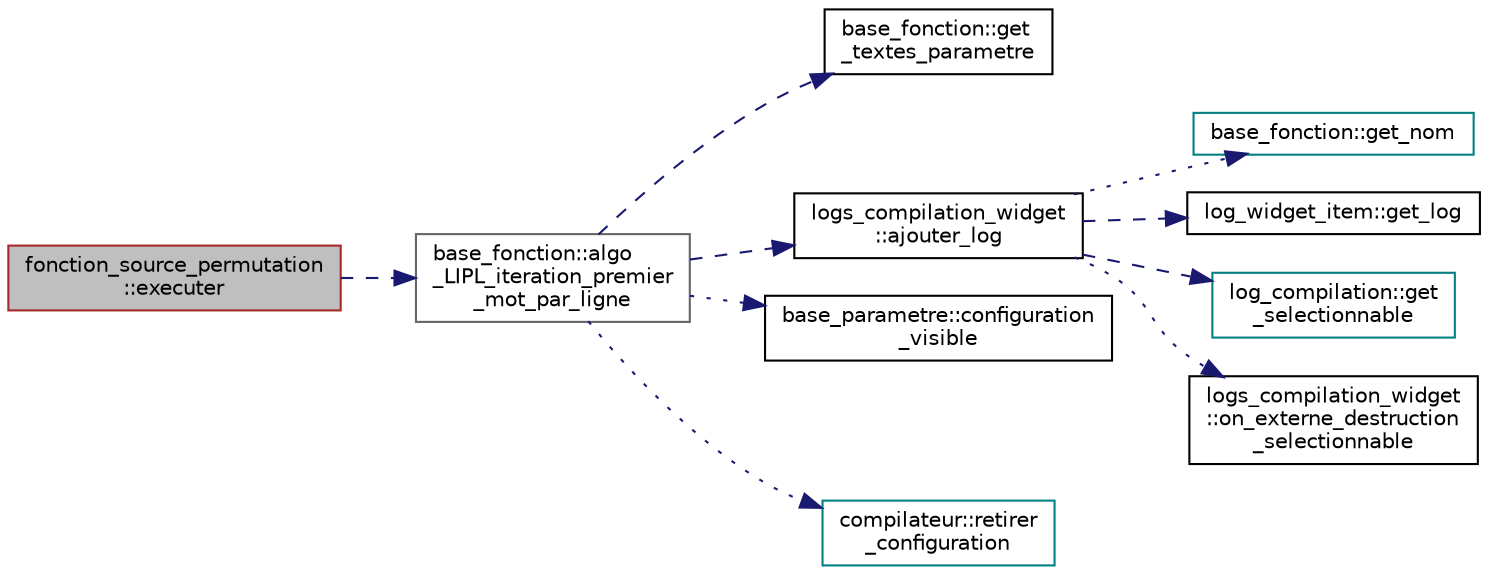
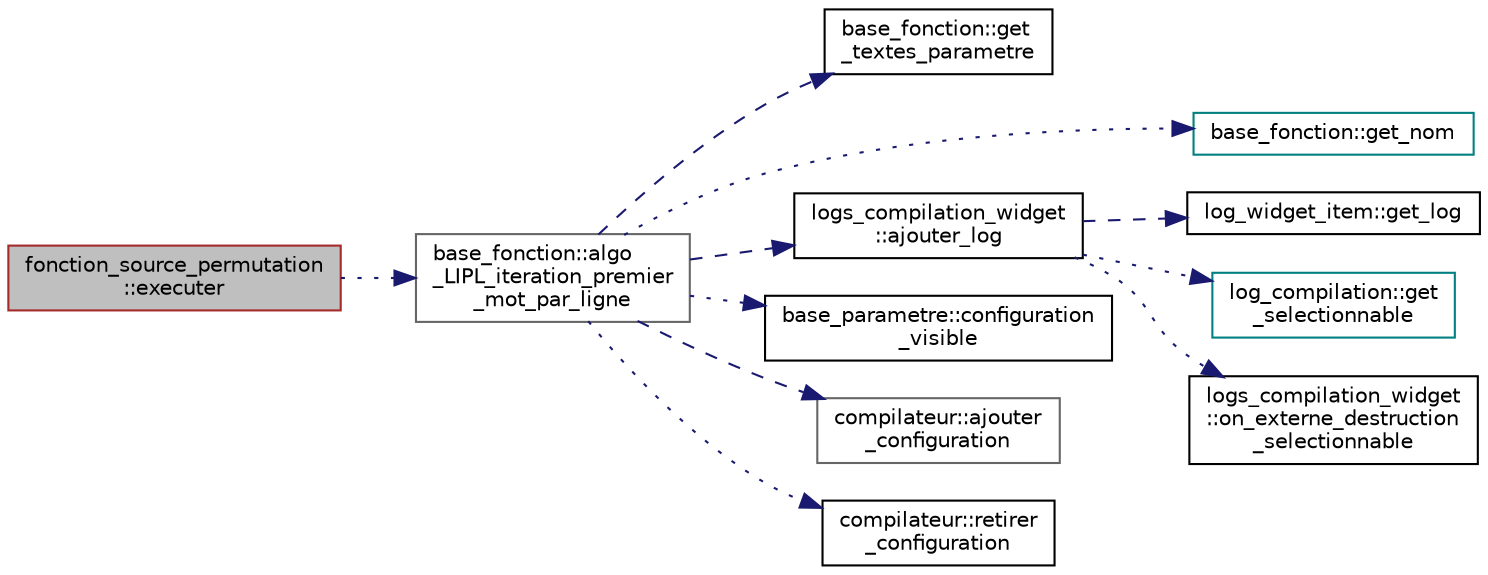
edge "logs_compilation_widget ::ajouter_log" -> "base_fonction::get_nom": now "base_fonction::algo _LIPL_iteration_premier _mot_par_ligne" -> "base_fonction::get_nom"
edge "logs_compilation_widget ::ajouter_log" -> "log_compilation::get _selectionnable": style dashed -> dotted
edge "fonction_source_permutation ::executer" -> "base_fonction::algo _LIPL_iteration_premier _mot_par_ligne": style dashed -> dotted
node "compilateur::ajouter _configuration": added
node "compilateur::retirer _configuration": color teal -> black
